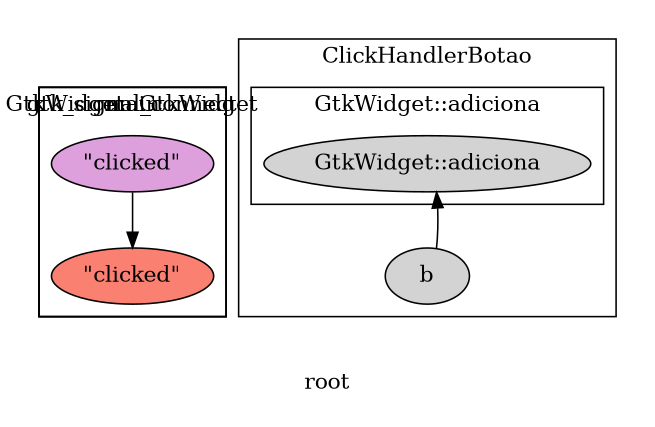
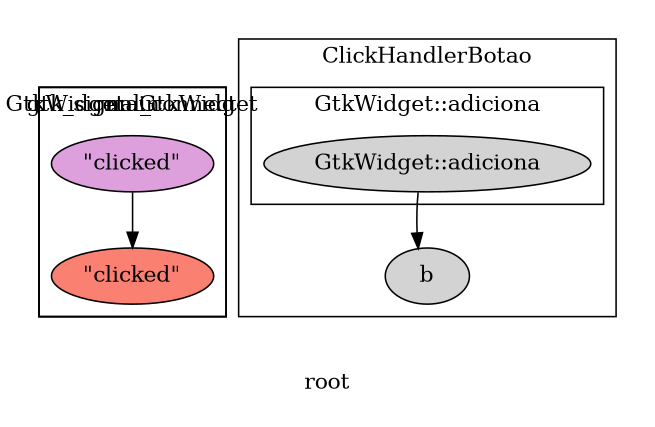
edge "b" -> "GtkWidget::adiciona": reversed
